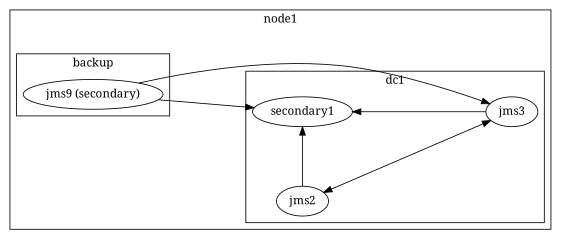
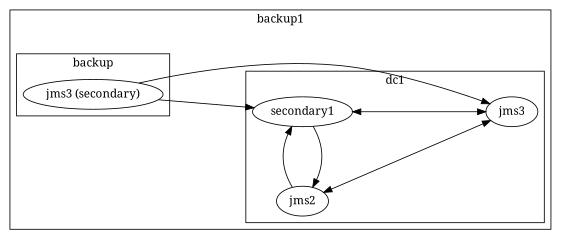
cluster "node1": label "node1" -> "backup1"
node "jms9 (secondary)": label "jms9 (secondary)" -> "jms3 (secondary)"
edge "secondary1" -> "jms3": added
edge "secondary1" -> "jms2": added
